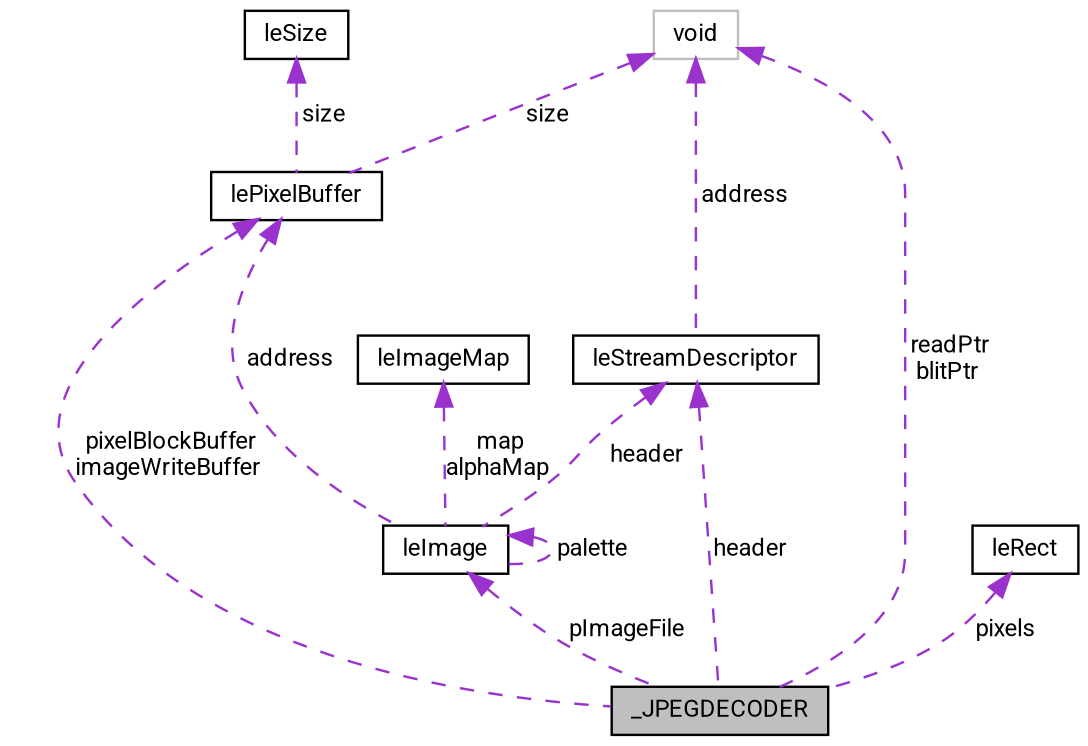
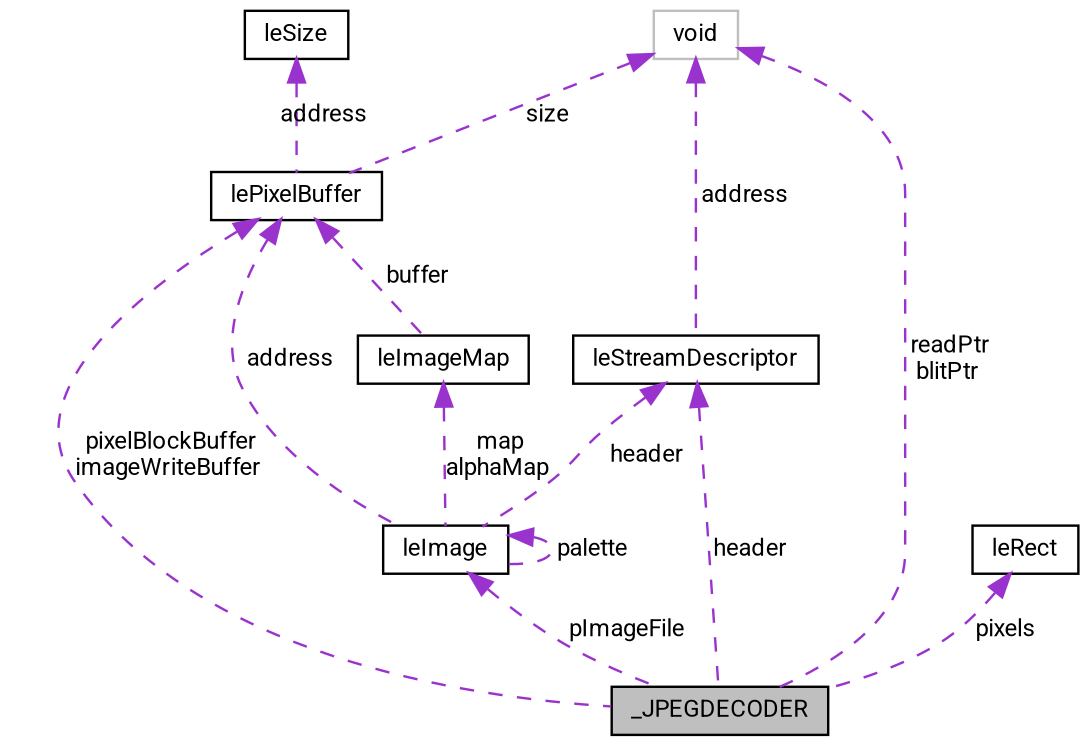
edge "lePixelBuffer" -> "leSize": label " size" -> " address"
edge "leImageMap" -> "lePixelBuffer": added, label "buffer"
